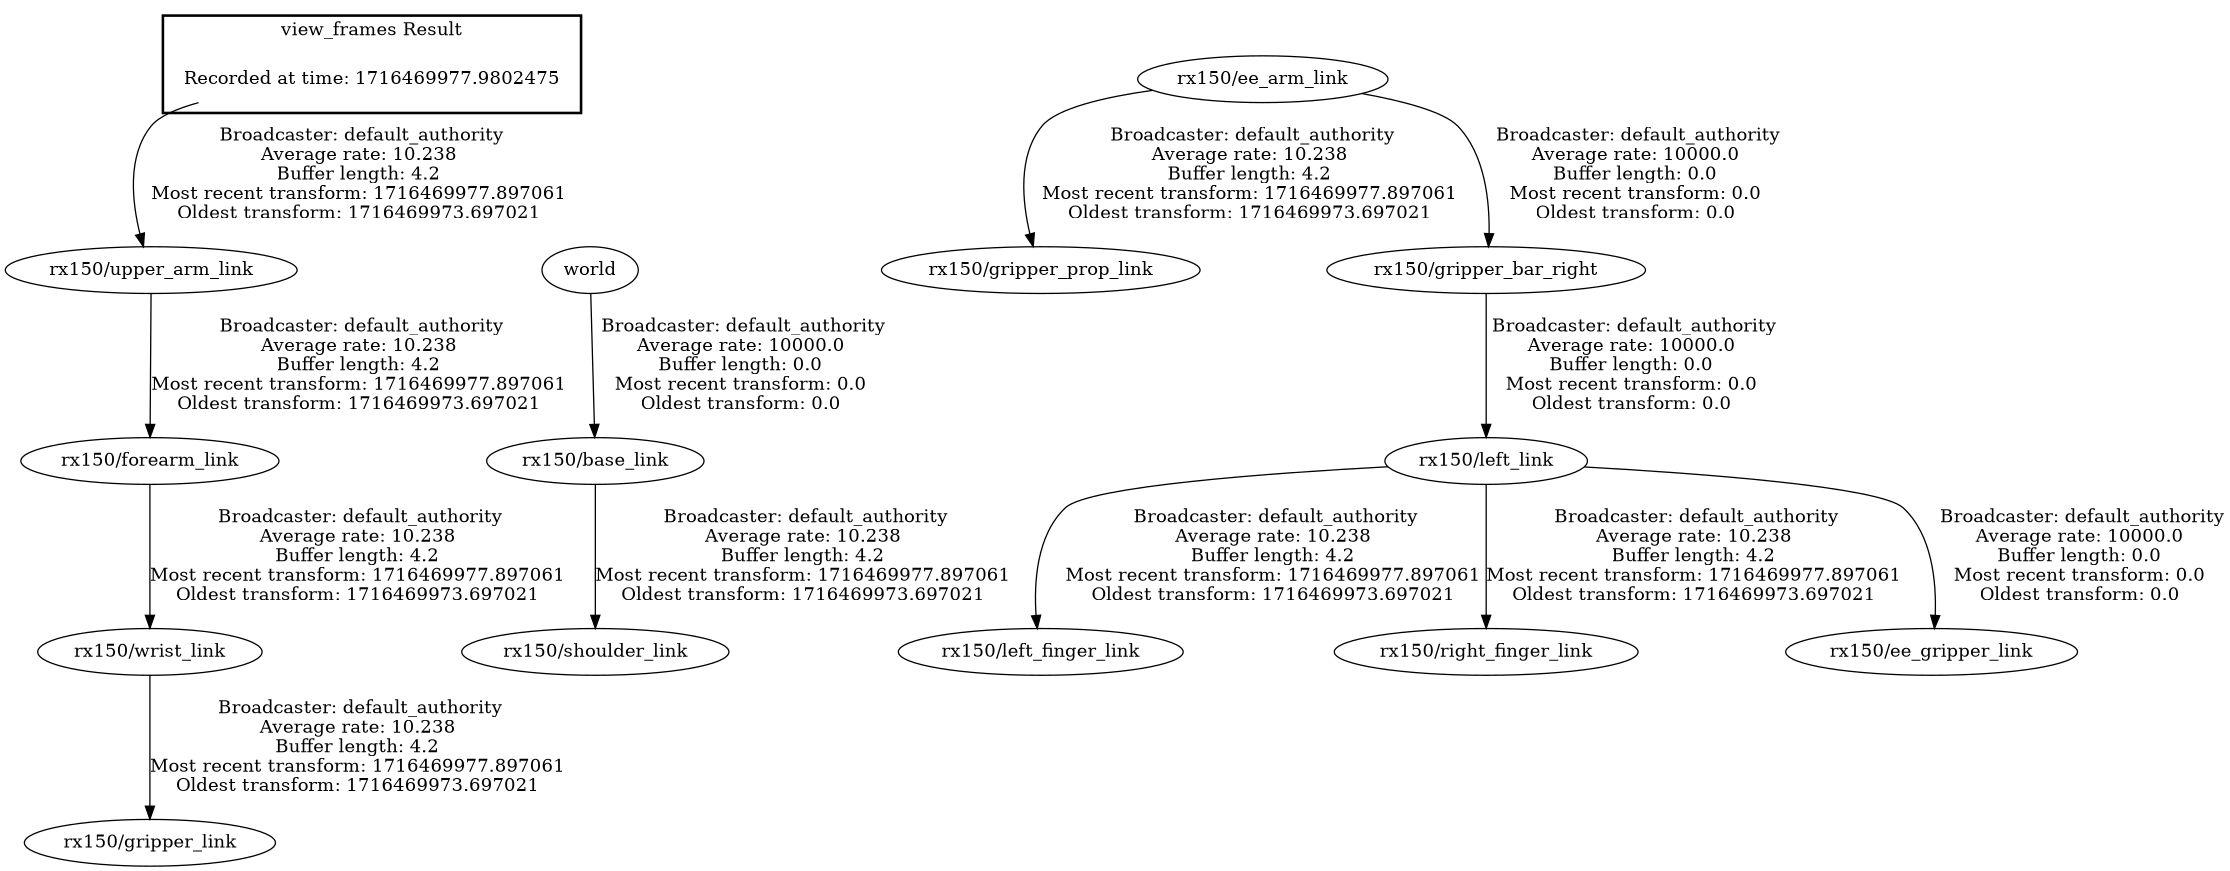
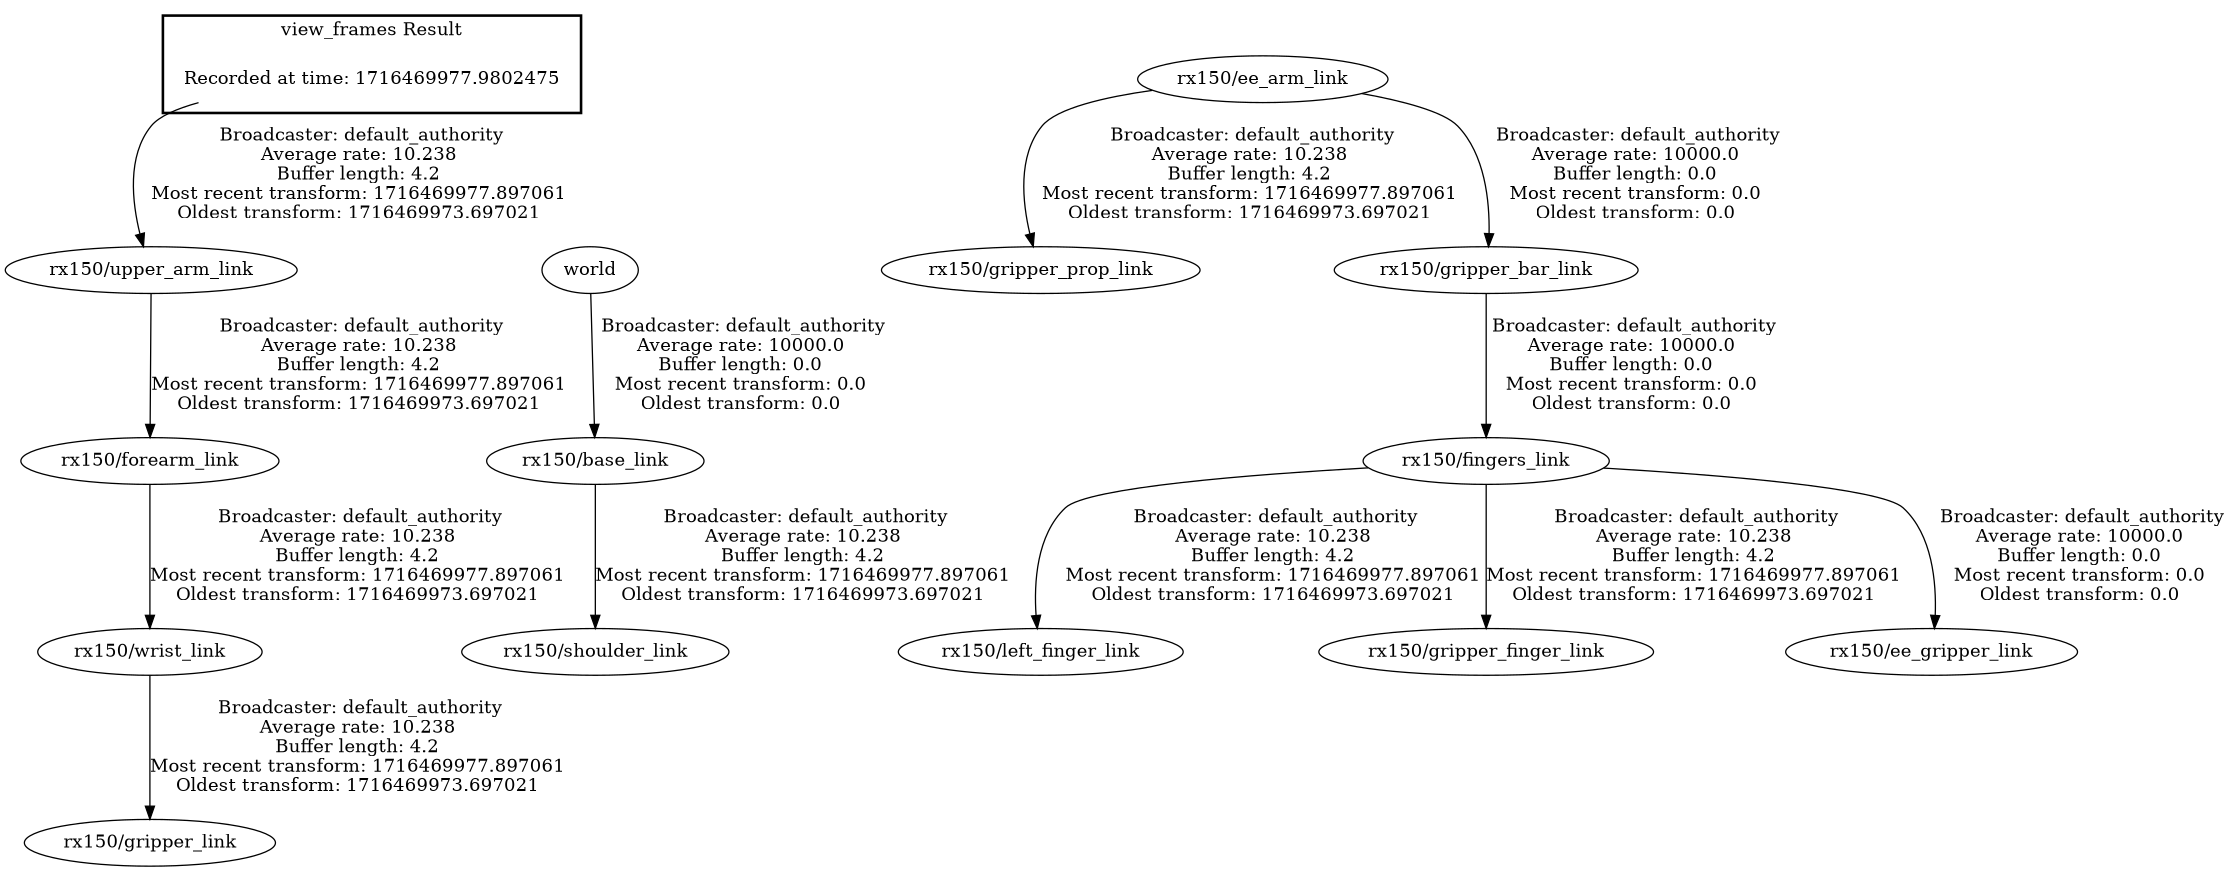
node "rx150/gripper_bar_right": label "rx150/gripper_bar_right" -> "rx150/gripper_bar_link"
node "rx150/left_link": label "rx150/left_link" -> "rx150/fingers_link"
node "rx150/right_finger_link": label "rx150/right_finger_link" -> "rx150/gripper_finger_link"
